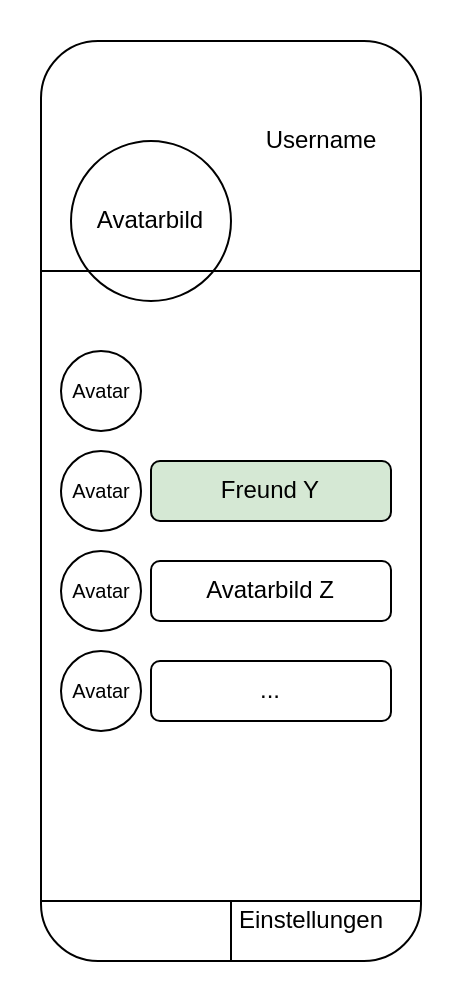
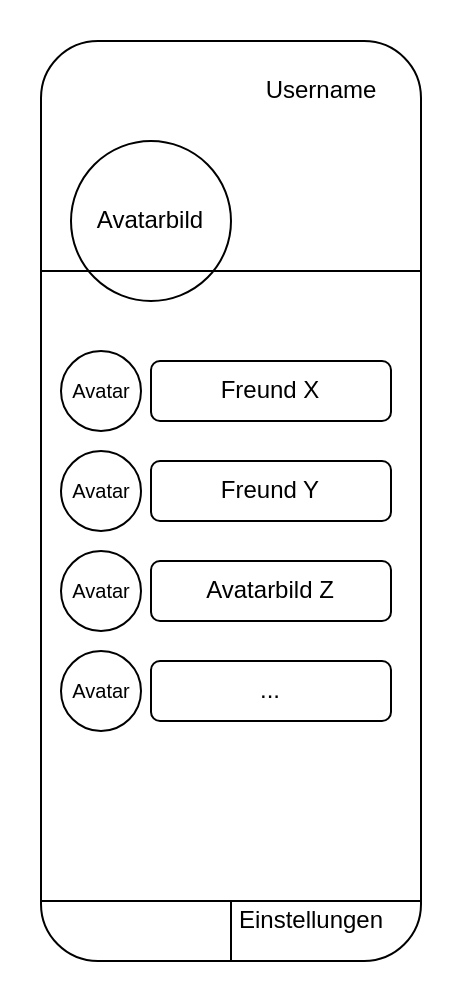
node "Username": moved (321, 141) -> (321, 91)
node "Freund X": added
node "Freund Y": fillcolor #d5e8d4 -> #ffffff
